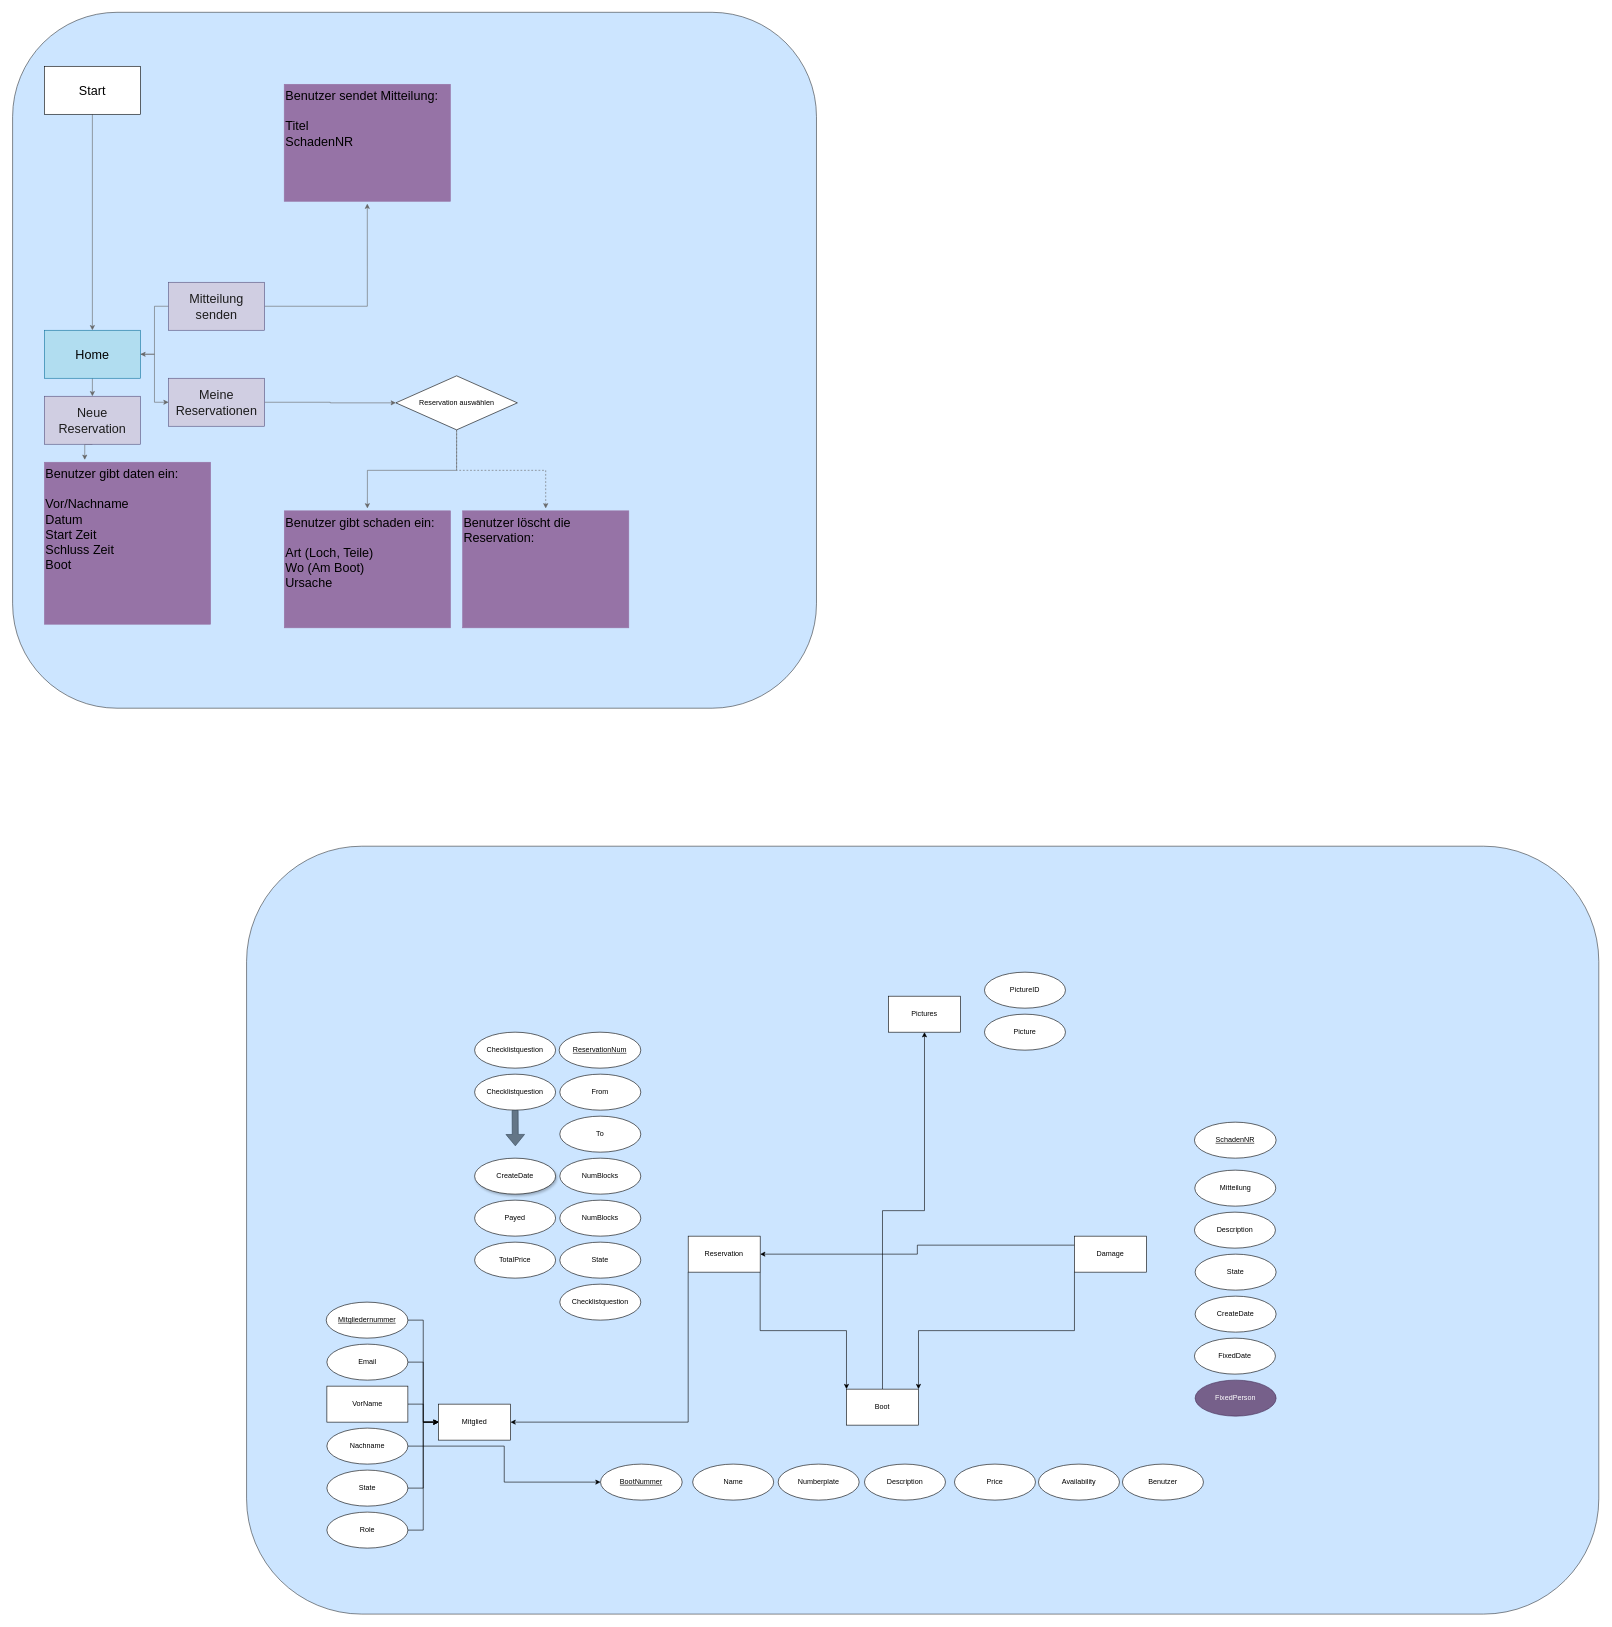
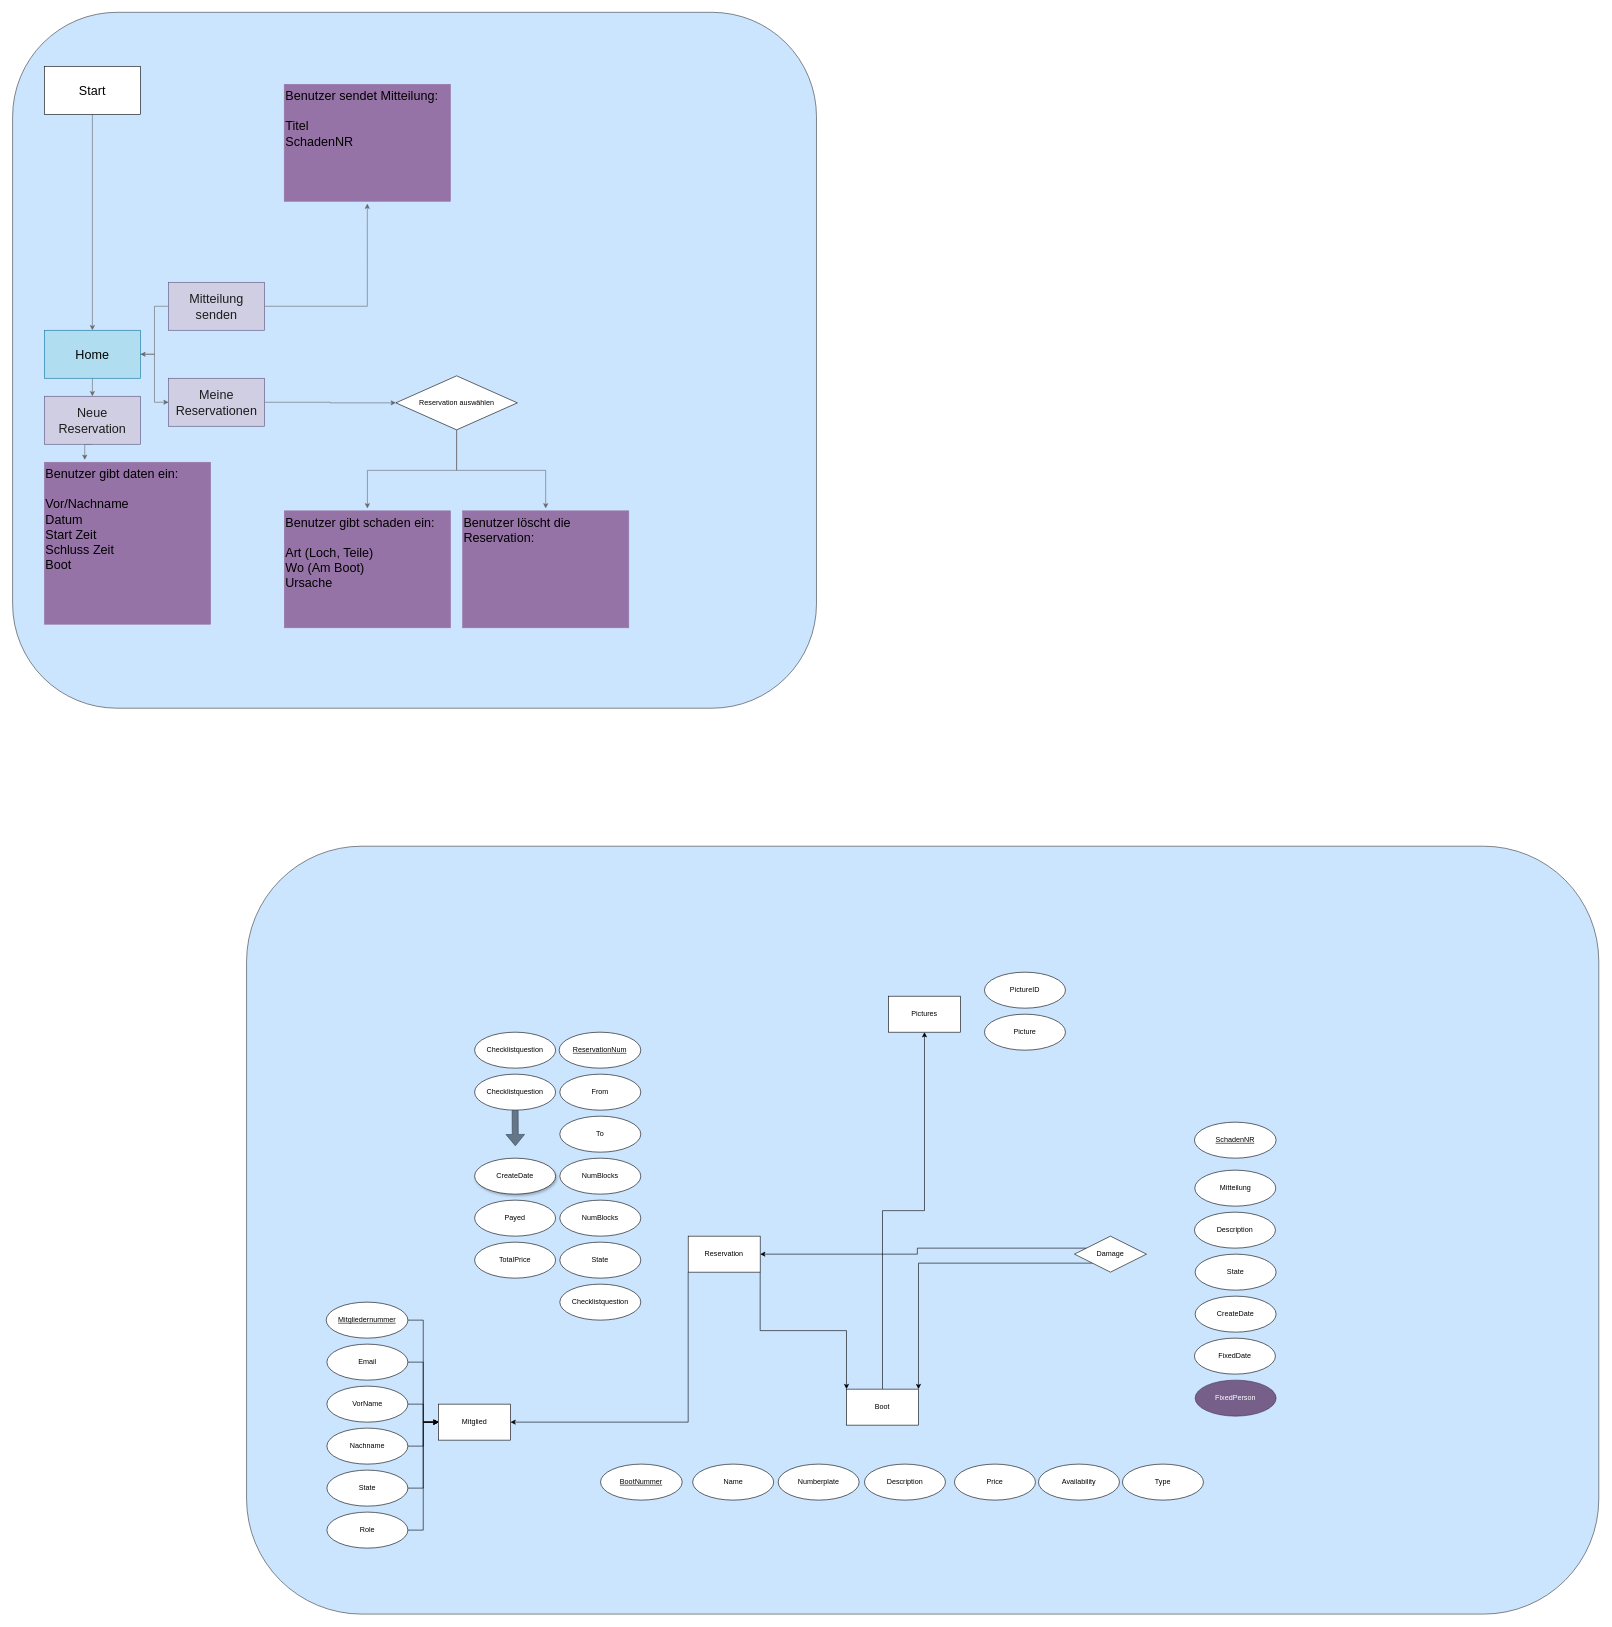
edge "Reservation auswählen" -> "Benutzer löscht die Reservation:": style dashed -> solid
node "Damage": shape rectangle -> diamond
node "VorName": shape rectangle -> ellipse
edge "Nachname" -> "BootNummer": now "Nachname" -> "Mitglied"
node "Benutzer": label "Benutzer" -> "Type"
